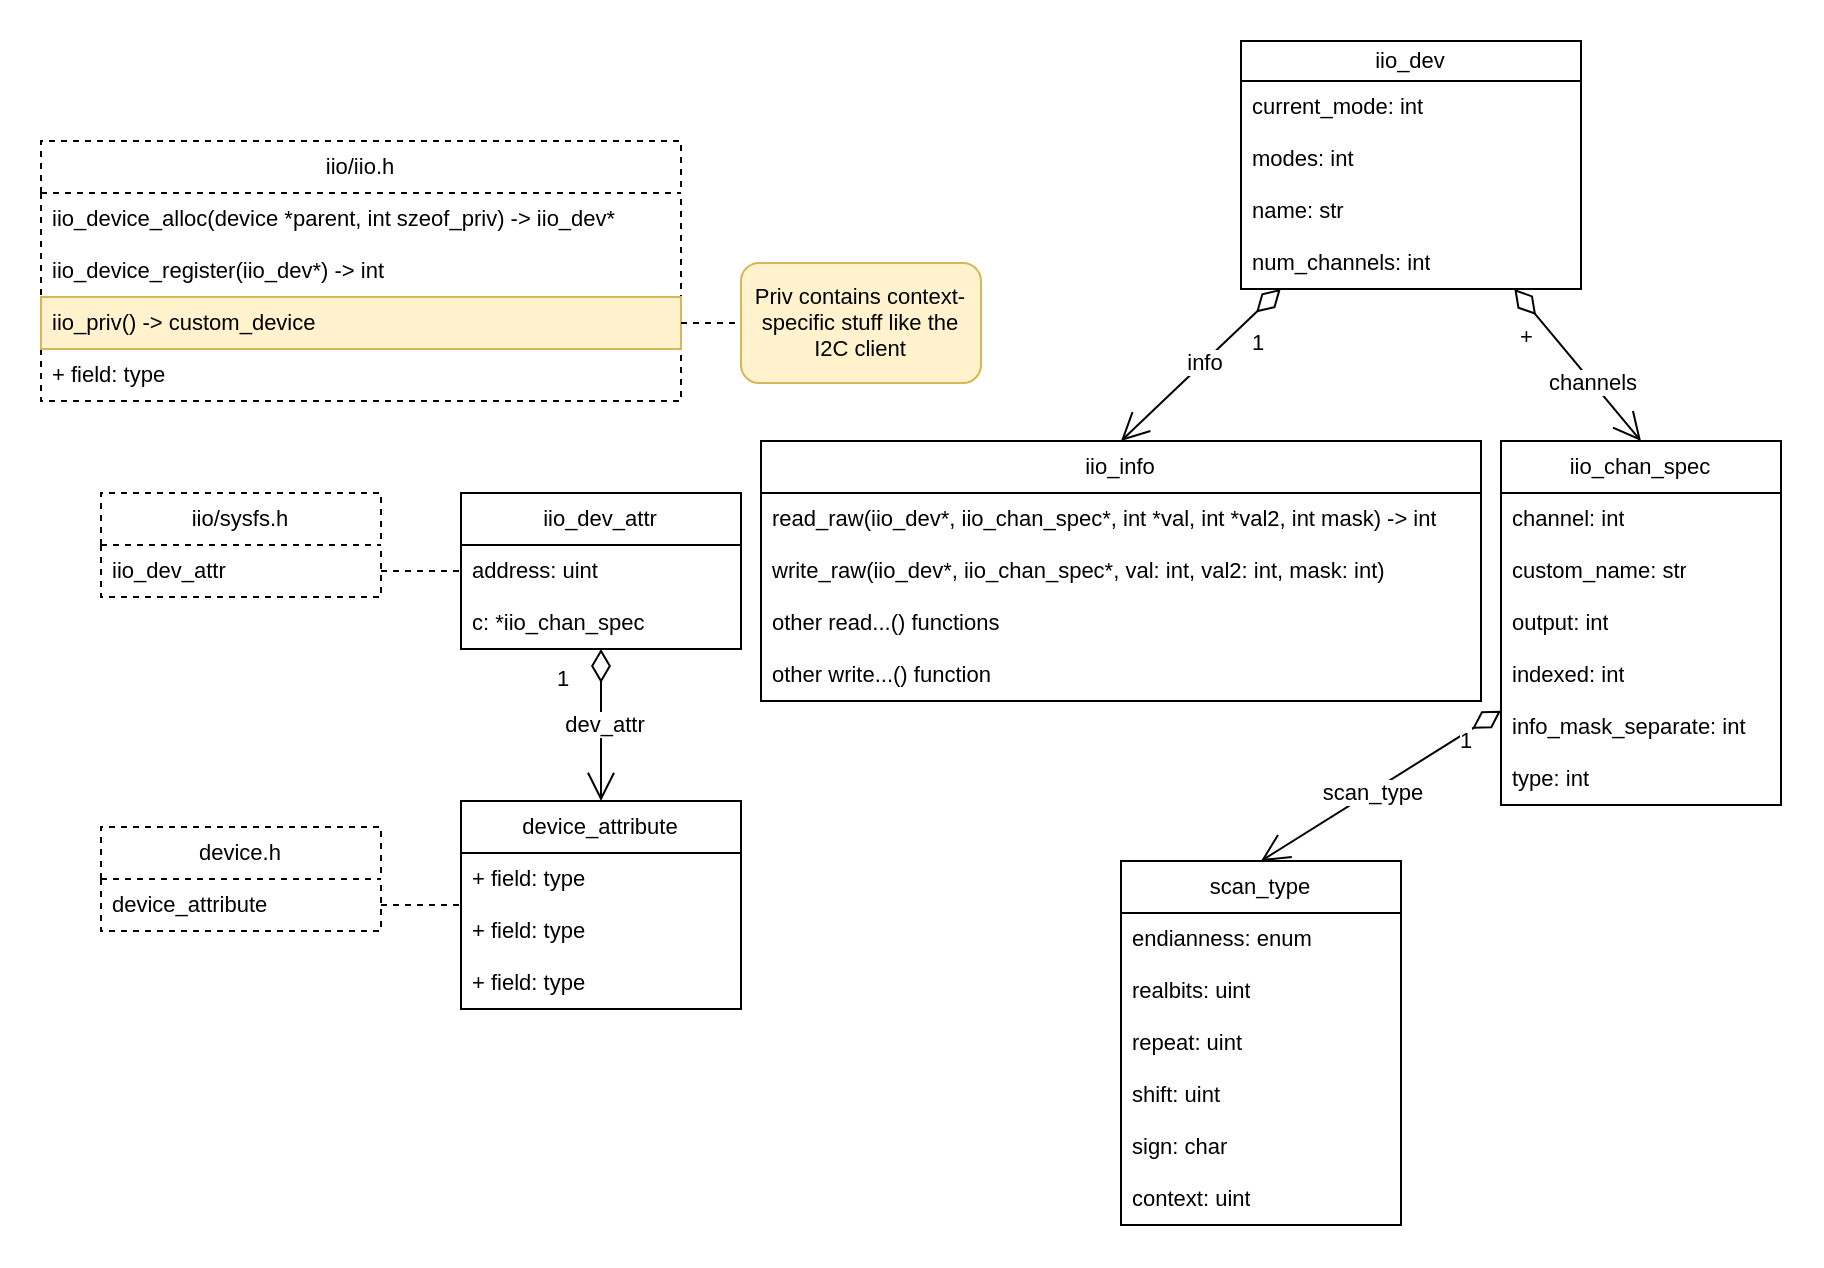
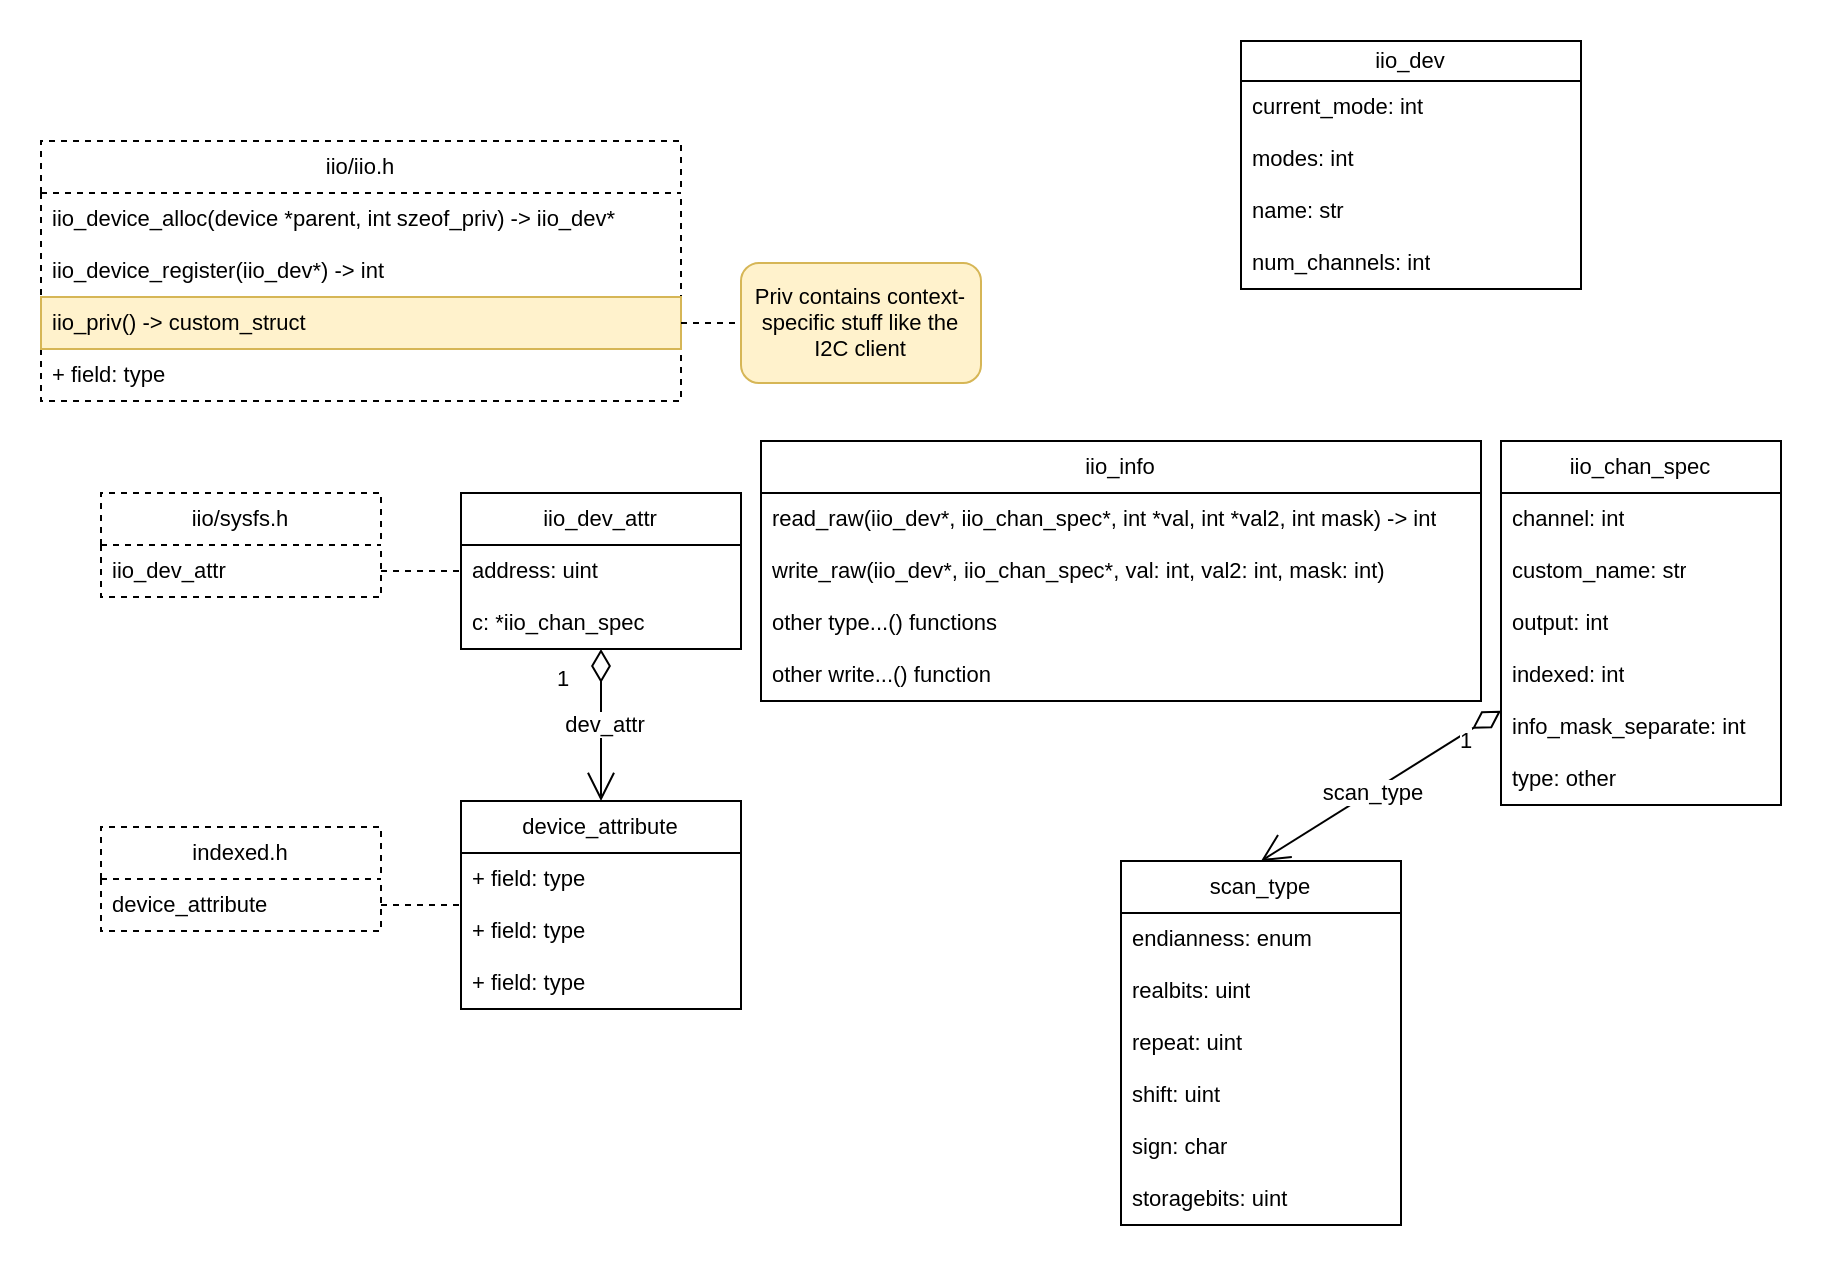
node "iio_priv() -> custom_device": label "iio_priv() -> custom_device" -> "iio_priv() -> custom_struct"
edge "iio_dev" -- "iio_info": removed, labels "info", "1"
edge "iio_dev" -- "iio_chan_spec": removed, labels "+", "channels"
node "other read...() functions": label "other read...() functions" -> "other type...() functions"
node "type: int": label "type: int" -> "type: other"
node "device.h": label "device.h" -> "indexed.h"
node "context: uint": label "context: uint" -> "storagebits: uint"
